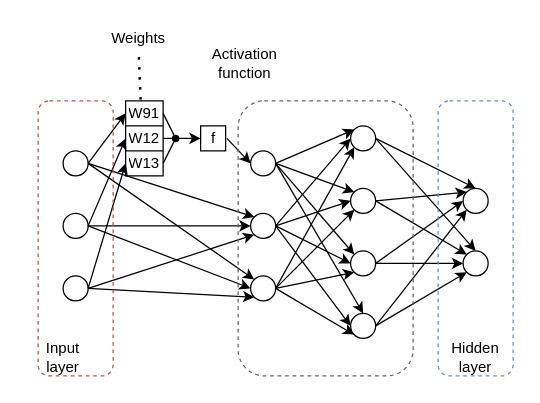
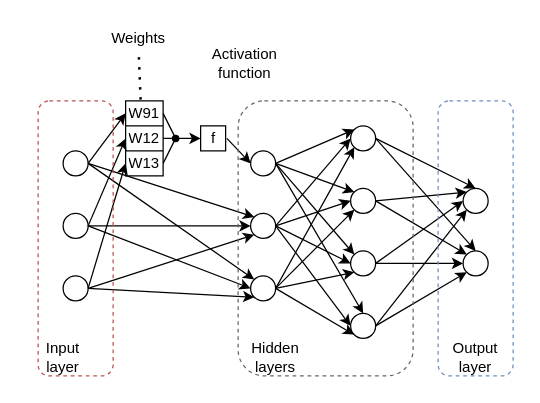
node "Hidden layers": added
node "Hidden layer": label "Hidden layer" -> "Output layer"
